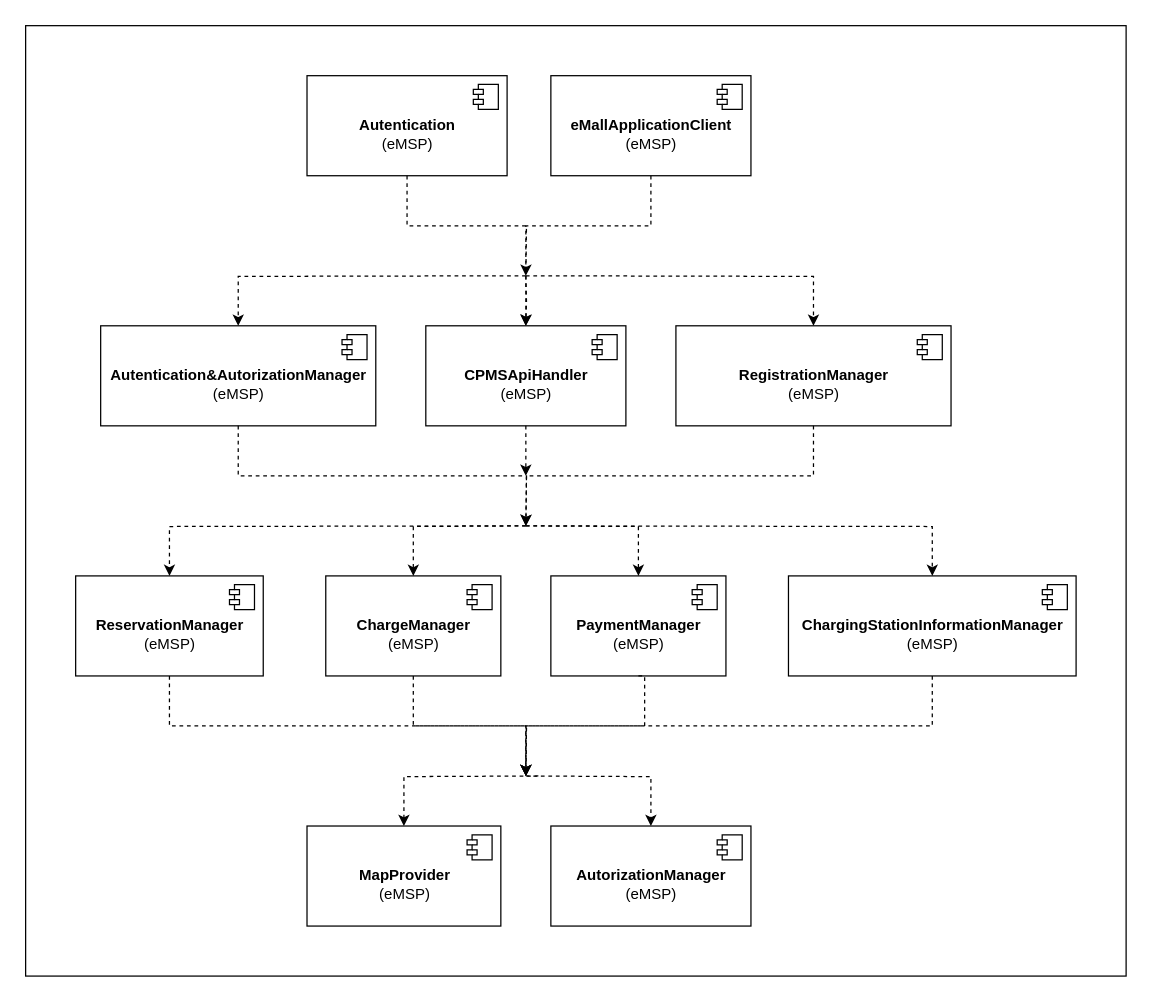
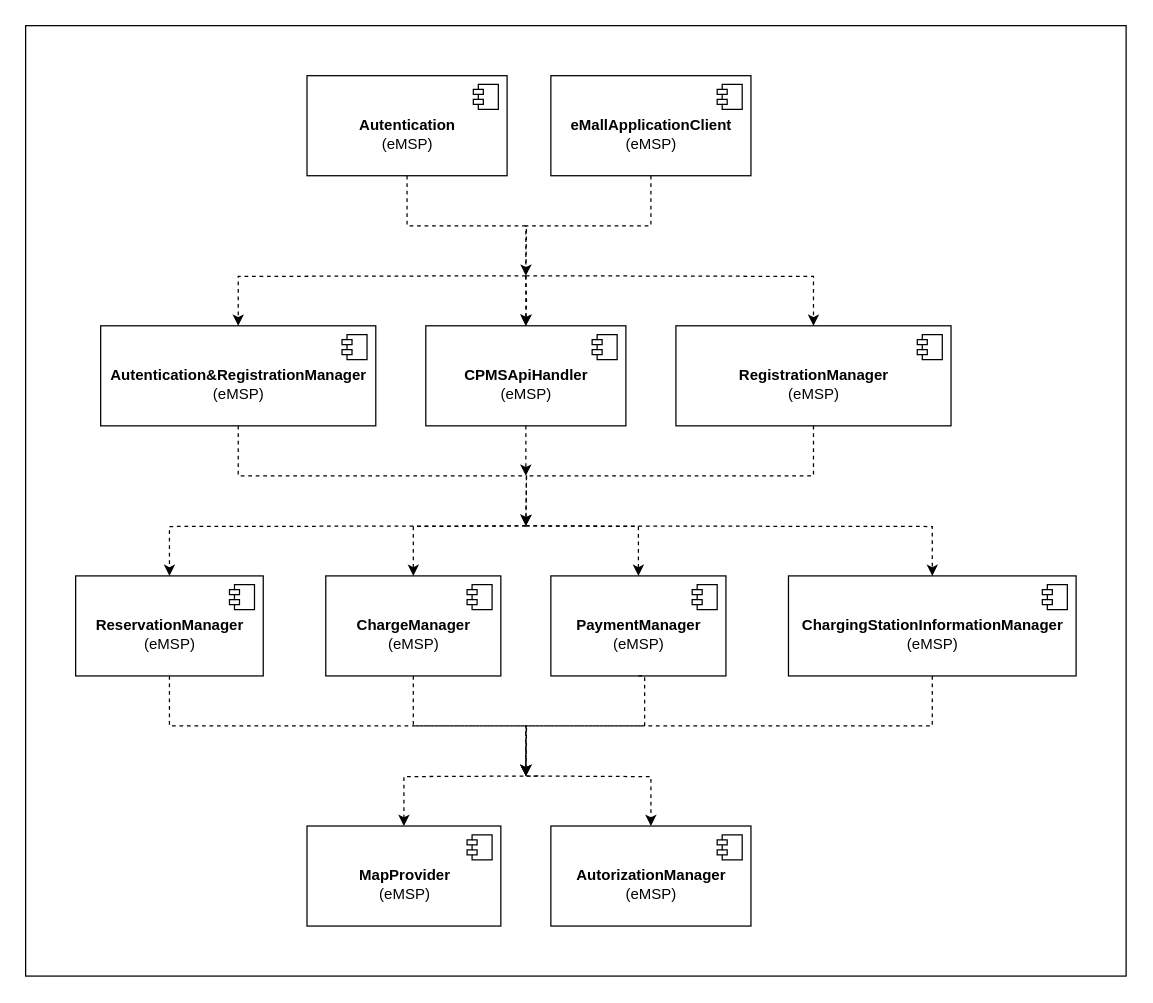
node "Autentication&AutorizationManager (eMSP)": label "Autentication&AutorizationManager (eMSP)" -> "Autentication&RegistrationManager (eMSP)"
